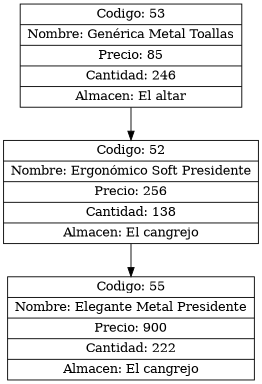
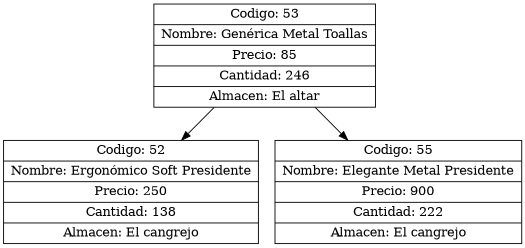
node "Codigo: 52": text "Precio: 256" -> "Precio: 250"
edge "Codigo: 52" -> "Codigo: 55": now "Codigo: 53" -> "Codigo: 55"
